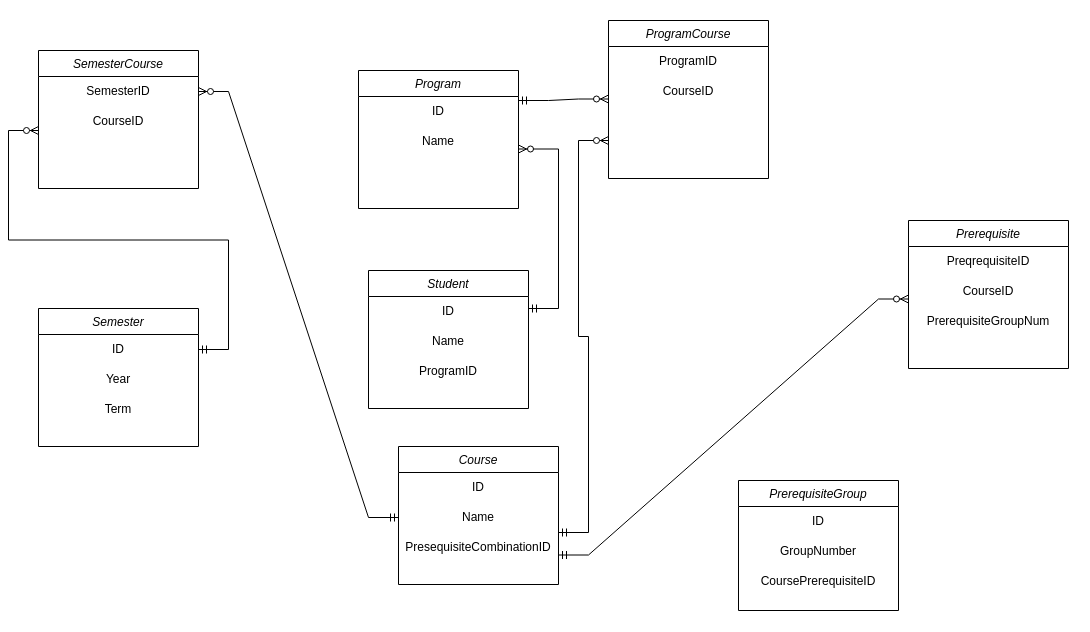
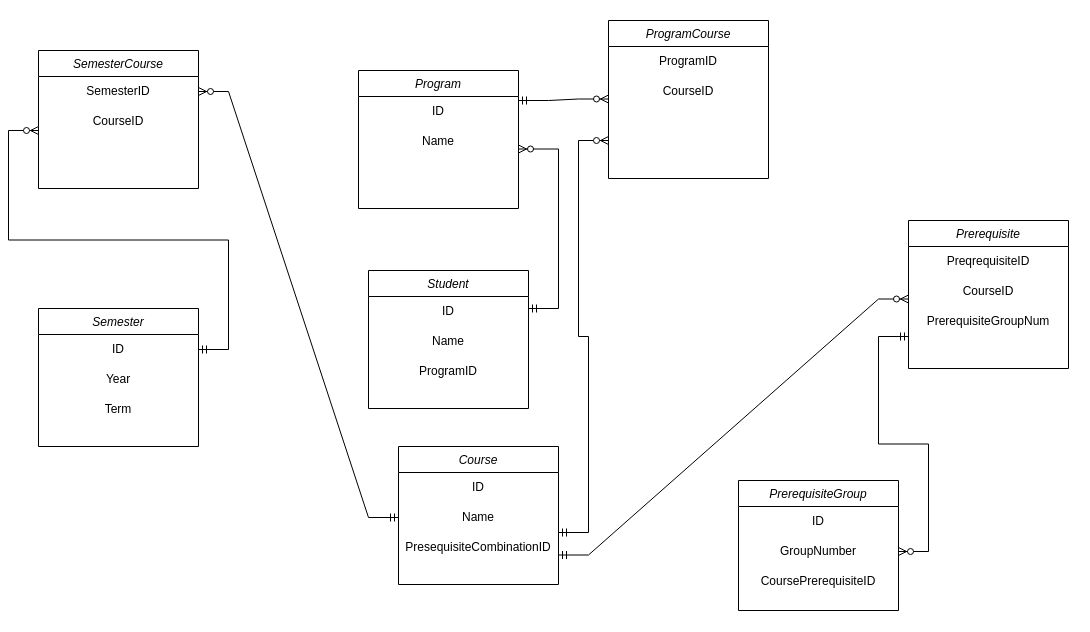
edge "PrerequisiteGroupNum" -- "GroupNumber": added
